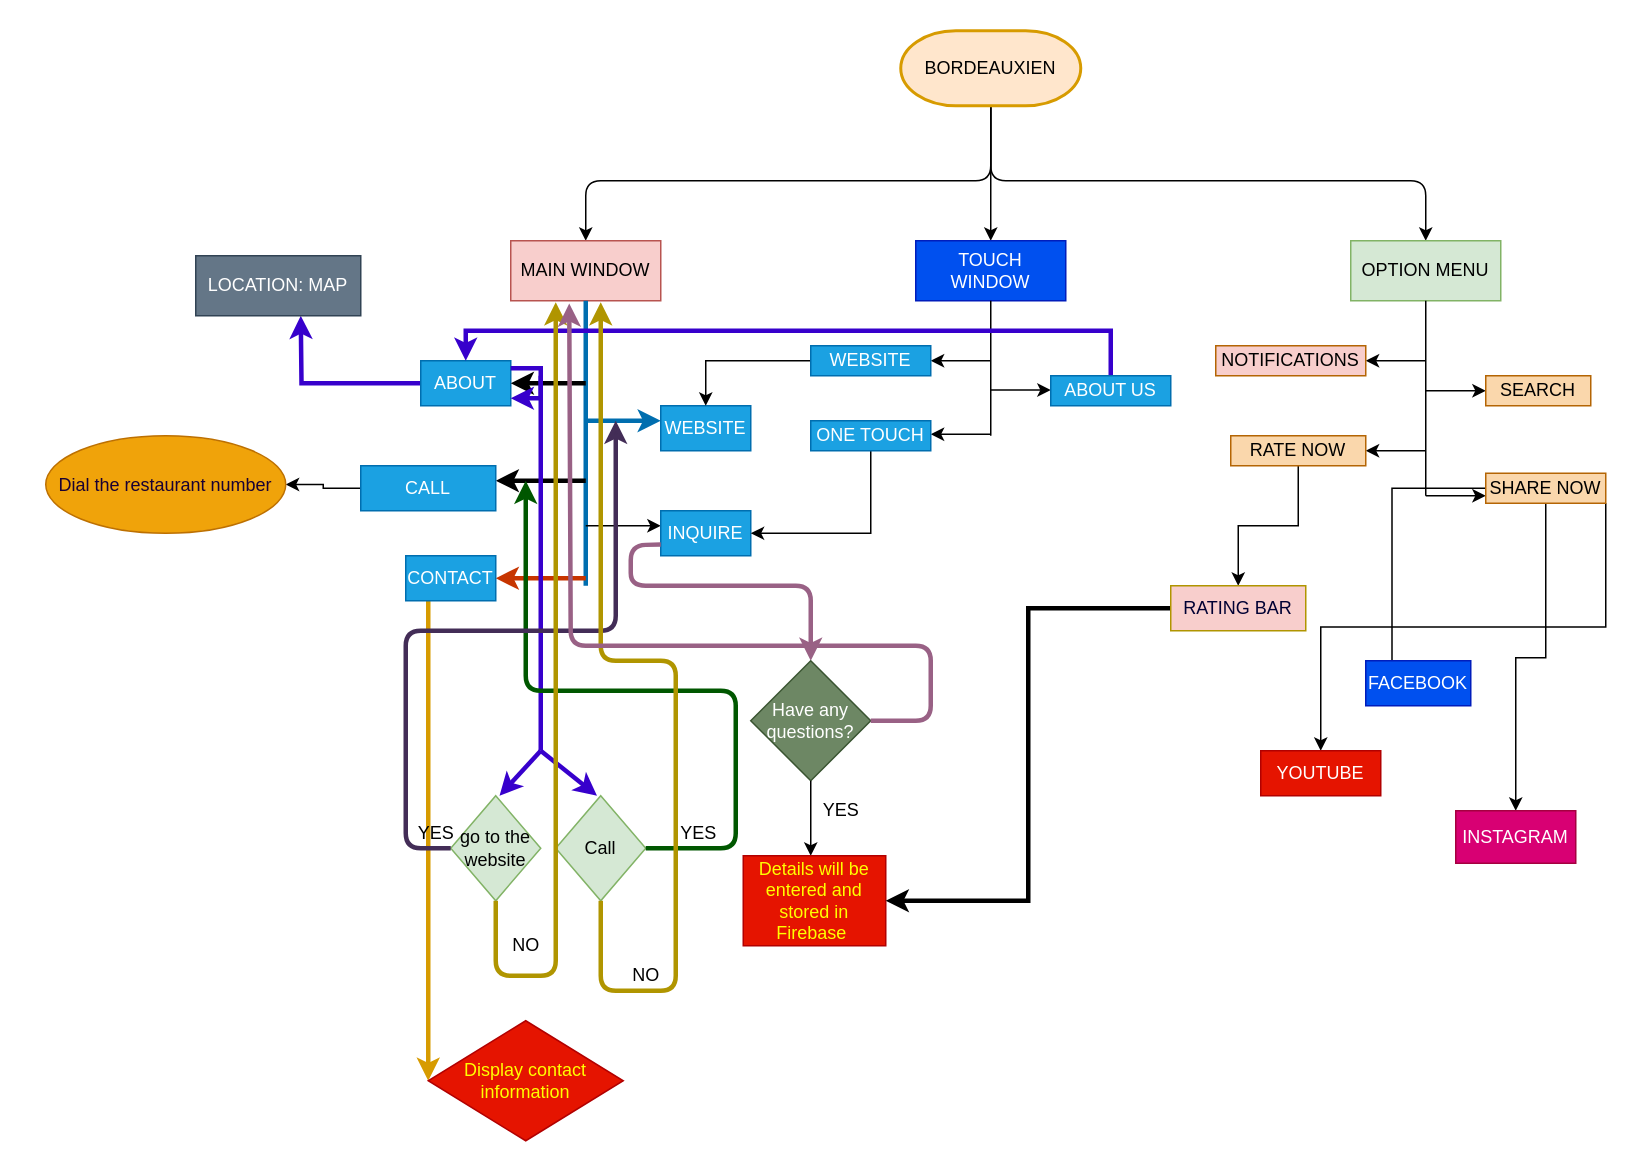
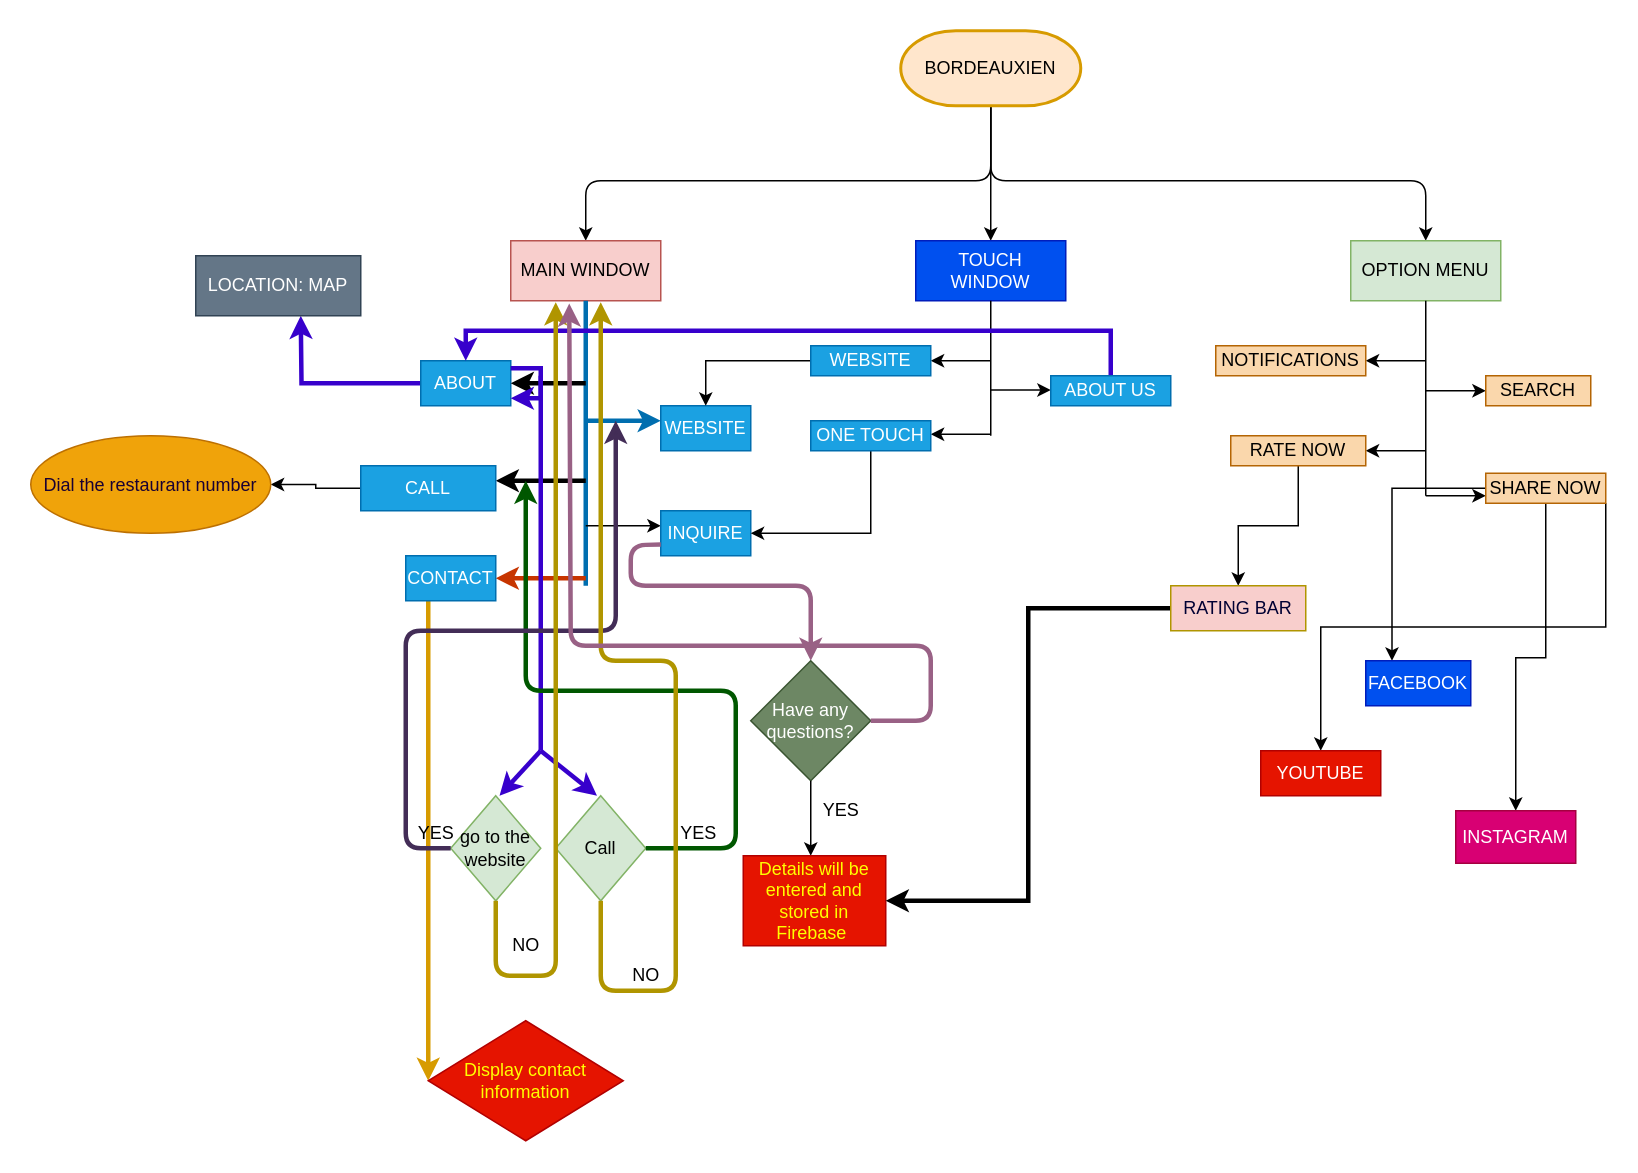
node "NOTIFICATIONS": fillcolor #f8cecc -> #fad7ac
node "Dial the restaurant number": moved (166, 485) -> (151, 485)
edge "SHARE NOW" -- "FACEBOOK": arrowhead none -> classic
